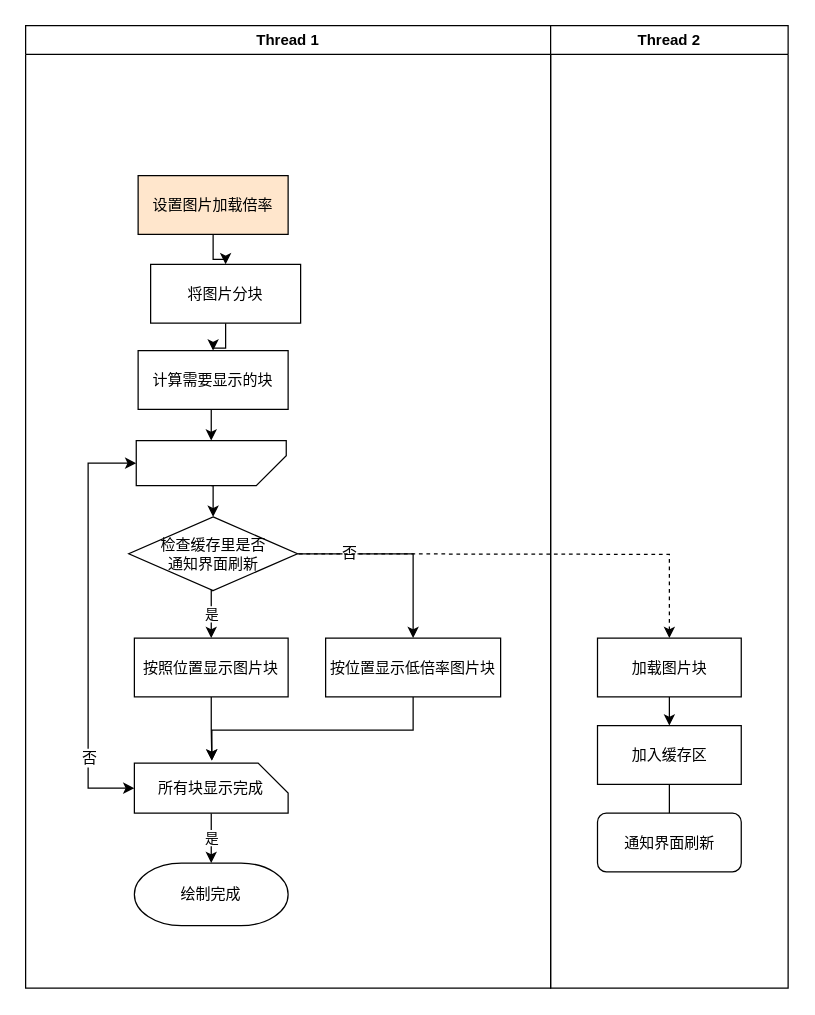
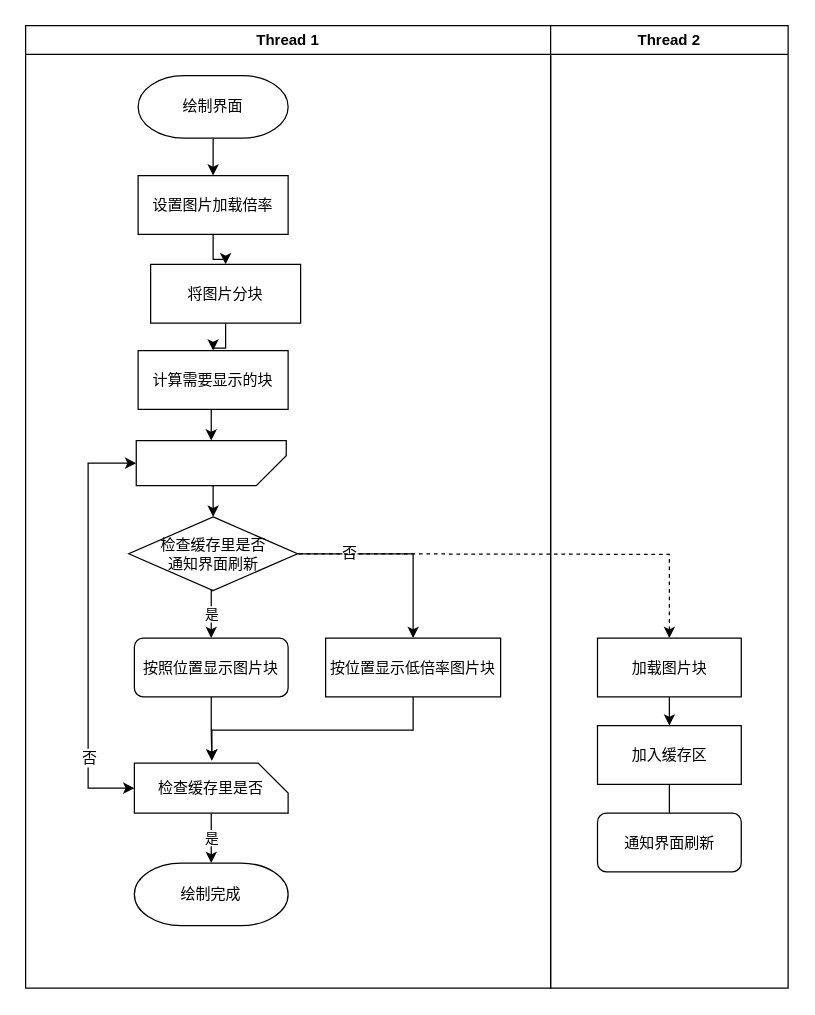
node "绘制界面": added
edge "绘制界面" -> "设置图片加载倍率": added
node "设置图片加载倍率": fillcolor #ffe6cc -> #ffffff
node "按照位置显示图片块": shape rectangle -> rounded rectangle
node "所有块显示完成": label "所有块显示完成" -> "检查缓存里是否"
